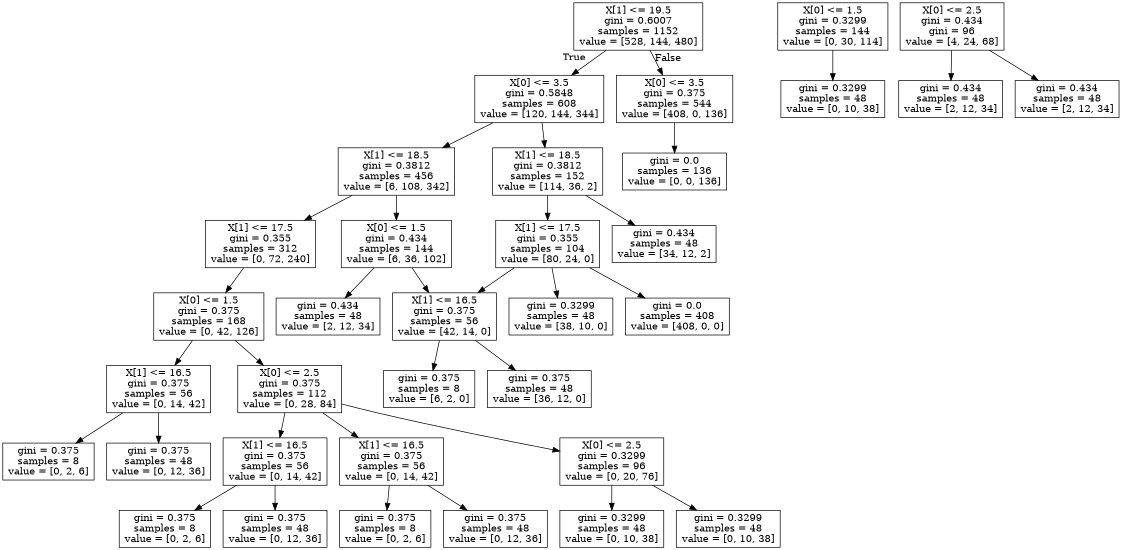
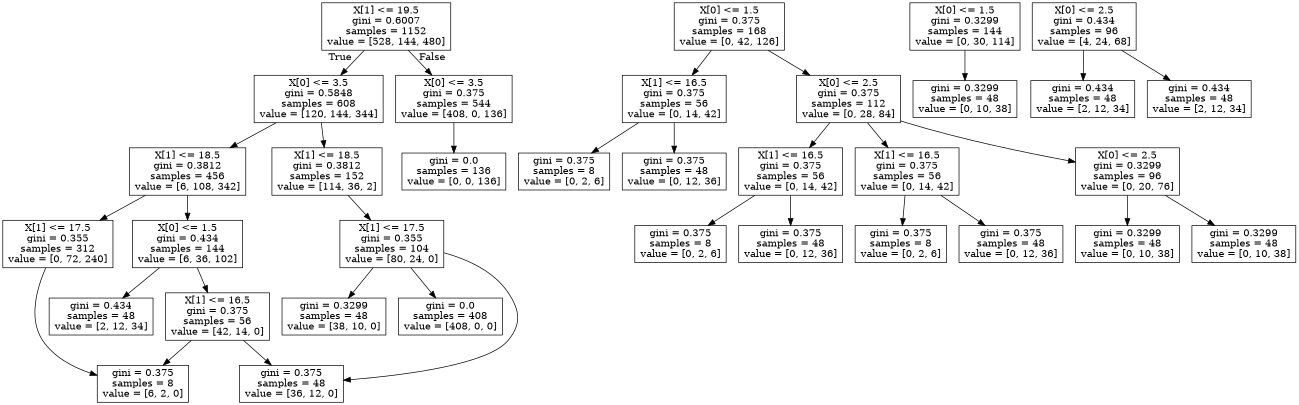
node "X[0] <= 2.5 gini = 0.434 gini = 96 value = [4, 24, 68]": label "X[0] <= 2.5 gini = 0.434 gini = 96 value = [4, 24, 68]" -> "X[0] <= 2.5 gini = 0.434 samples = 96 value = [4, 24, 68]"
node "gini = 0.434 samples = 48 value = [34, 12, 2]": removed
edge "X[1] <= 17.5 gini = 0.355 samples = 312 value = [0, 72, 240]" -> "X[0] <= 1.5 gini = 0.375 samples = 168 value = [0, 42, 126]": now "X[1] <= 17.5 gini = 0.355 samples = 312 value = [0, 72, 240]" -> "gini = 0.375 samples = 8 value = [6, 2, 0]"
edge "X[1] <= 17.5 gini = 0.355 samples = 104 value = [80, 24, 0]" -> "X[1] <= 16.5 gini = 0.375 samples = 56 value = [42, 14, 0]": now "X[1] <= 17.5 gini = 0.355 samples = 104 value = [80, 24, 0]" -> "gini = 0.375 samples = 48 value = [36, 12, 0]"
